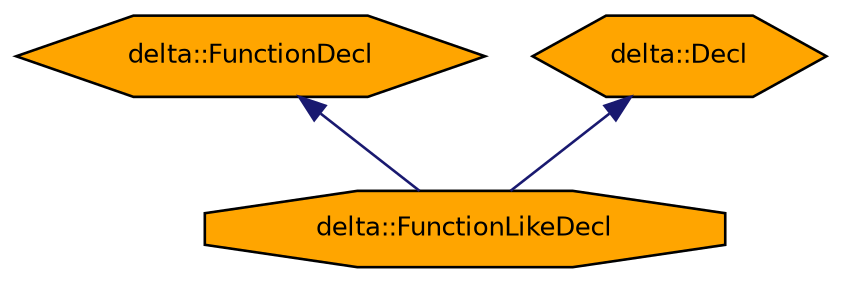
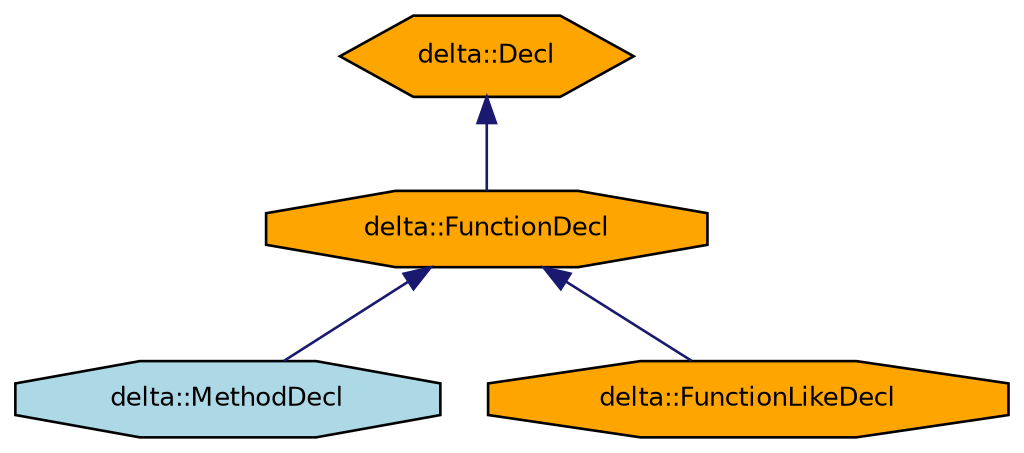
node "delta::FunctionDecl": shape hexagon -> octagon
edge "delta::FunctionLikeDecl" -> "delta::Decl": now "delta::FunctionDecl" -> "delta::Decl"
node "delta::MethodDecl": added
